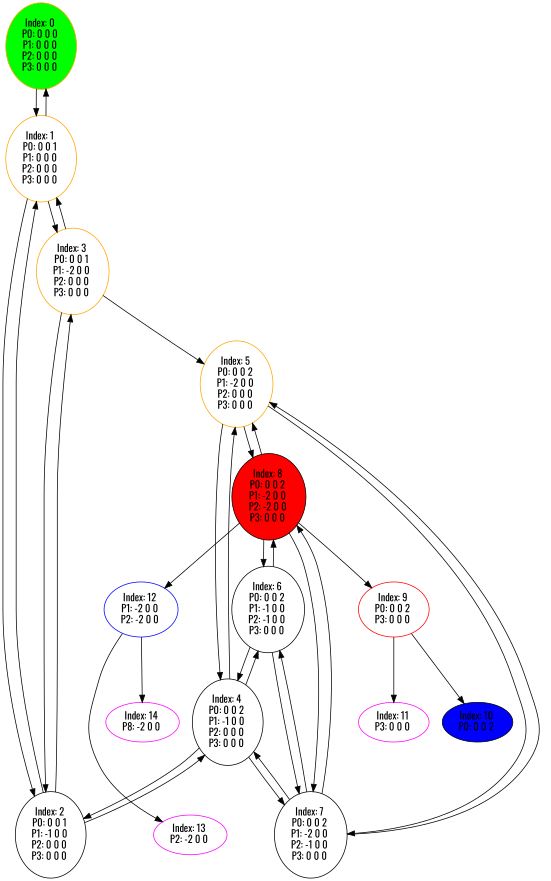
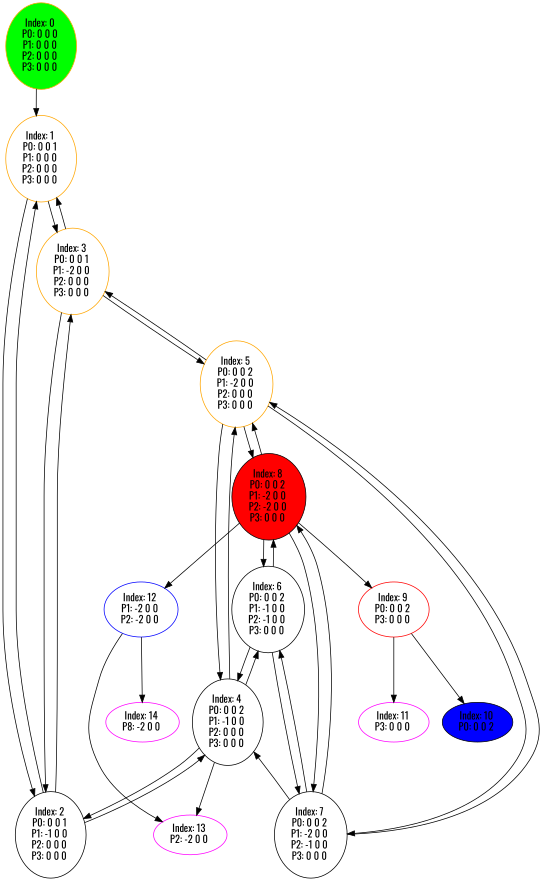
edge "Index: 1 P0: 0 0 1 P1: 0 0 0 P2: 0 0 0 P3: 0 0 0" -> "Index: 0 P0: 0 0 0 P1: 0 0 0 P2: 0 0 0 P3: 0 0 0": removed
edge "Index: 5 P0: 0 0 2 P1: -2 0 0 P2: 0 0 0 P3: 0 0 0" -> "Index: 3 P0: 0 0 1 P1: -2 0 0 P2: 0 0 0 P3: 0 0 0": added
edge "Index: 4 P0: 0 0 2 P1: -1 0 0 P2: 0 0 0 P3: 0 0 0" -> "Index: 7 P0: 0 0 2 P1: -2 0 0 P2: -1 0 0 P3: 0 0 0": now "Index: 4 P0: 0 0 2 P1: -1 0 0 P2: 0 0 0 P3: 0 0 0" -> "Index: 13 P2: -2 0 0"
